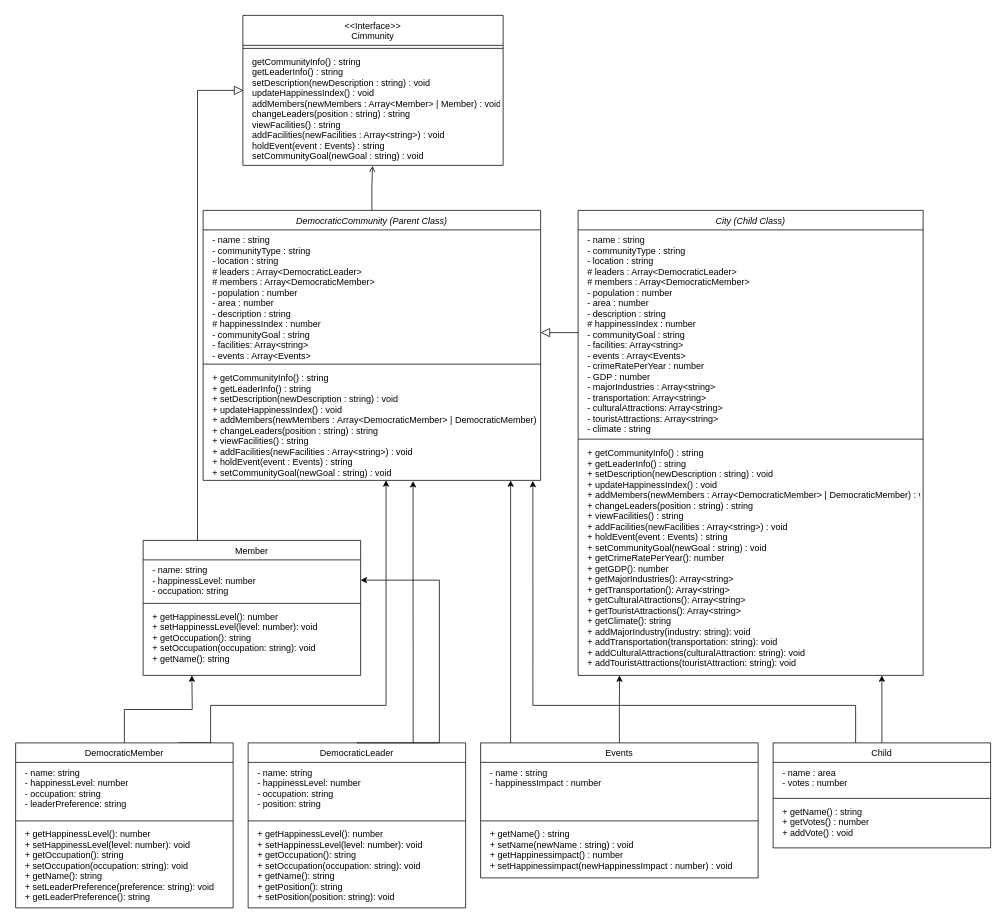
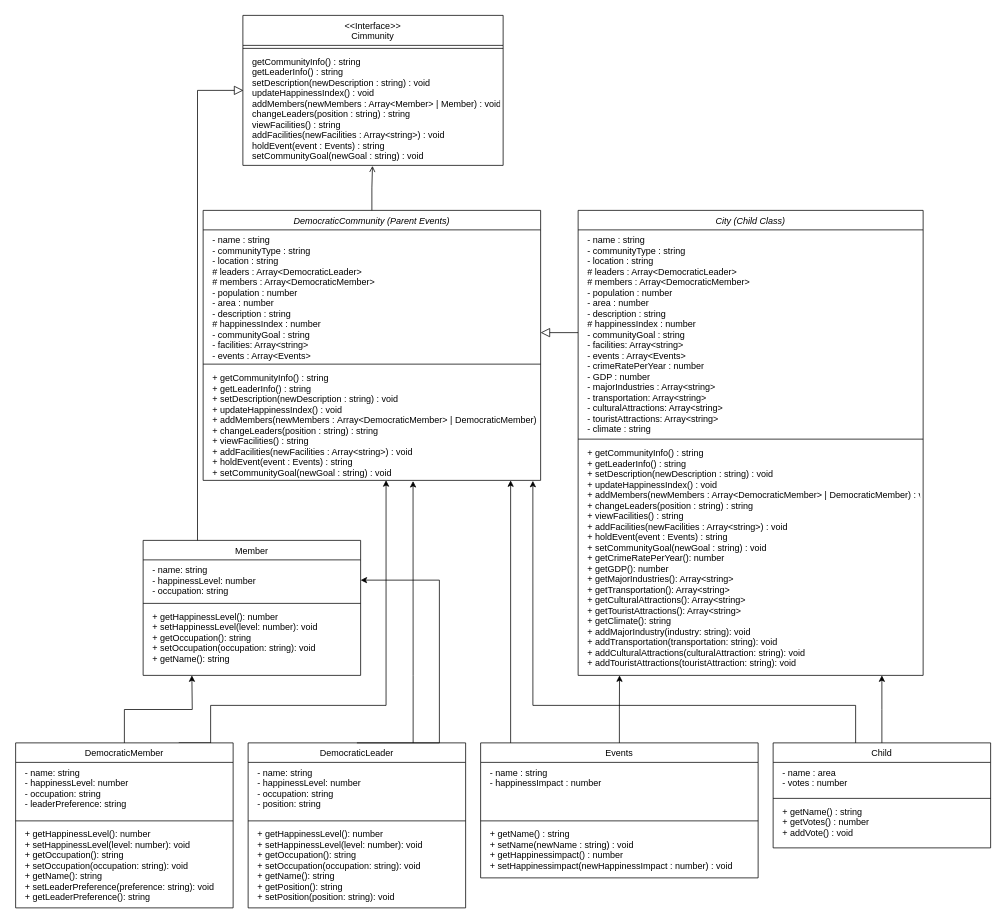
node "DemocraticCommunity (Parent Class)": label "DemocraticCommunity (Parent Class)" -> "DemocraticCommunity (Parent Events)"
